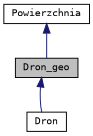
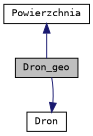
edge "Dron" -> "Dron_geo": reversed
